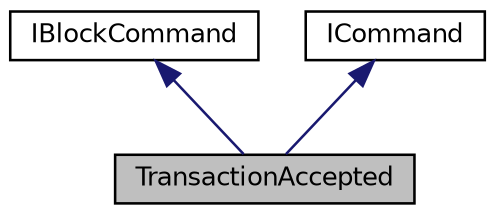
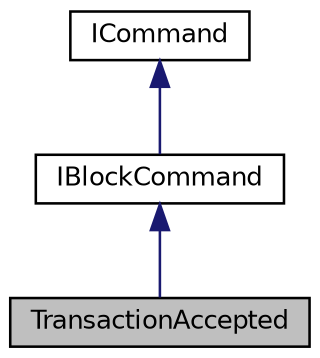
edge "TransactionAccepted" -> "ICommand": now "IBlockCommand" -> "ICommand"
